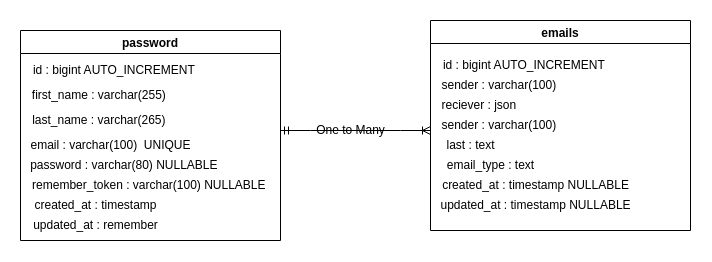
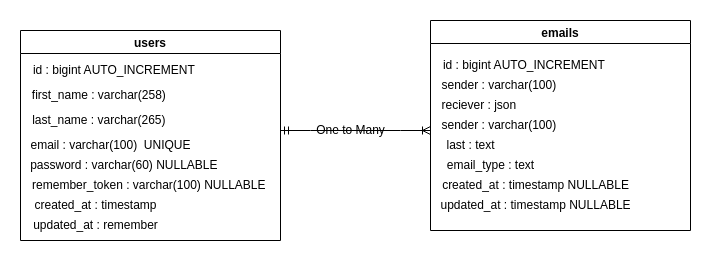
node "password": label "password" -> "users"
node "first_name : varchar(255)": label "first_name : varchar(255)" -> "first_name : varchar(258)"
node "password : varchar(80) NULLABLE": label "password : varchar(80) NULLABLE" -> "password : varchar(60) NULLABLE"
